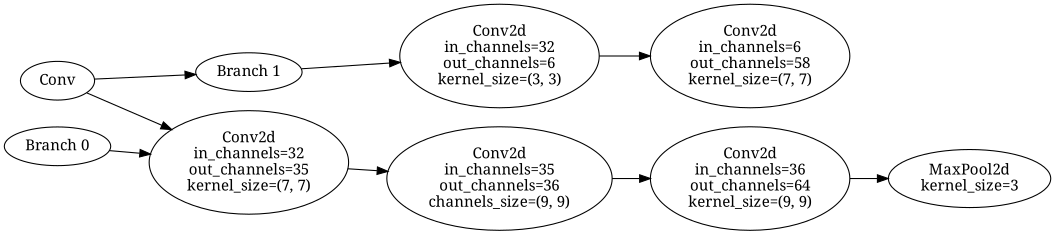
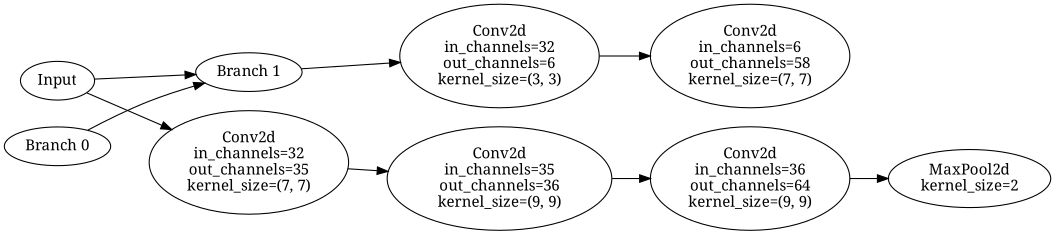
node "Conv": label "Conv" -> "Input"
edge "Branch 0" -> "Conv2d in_channels=32 out_channels=35 kernel_size=(7, 7)": now "Branch 0" -> "Branch 1"
node "Conv2d in_channels=35 out_channels=36 channels_size=(9, 9)": label "Conv2d in_channels=35 out_channels=36 channels_size=(9, 9)" -> "Conv2d in_channels=35 out_channels=36 kernel_size=(9, 9)"
node "MaxPool2d kernel_size=3": label "MaxPool2d kernel_size=3" -> "MaxPool2d kernel_size=2"
